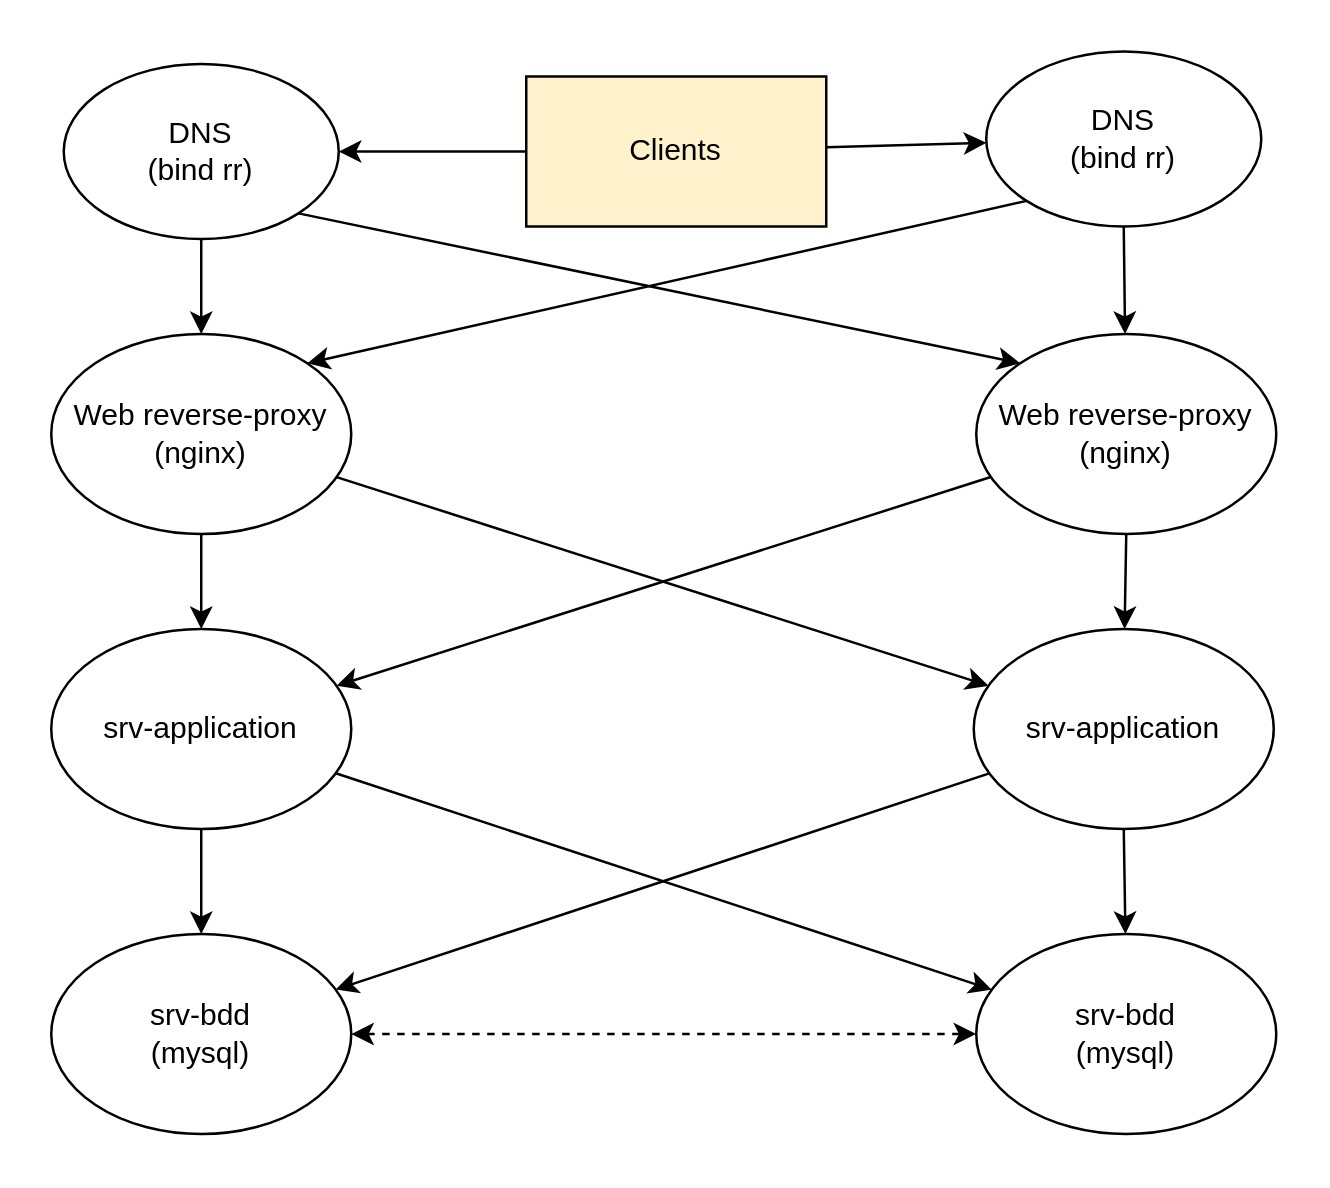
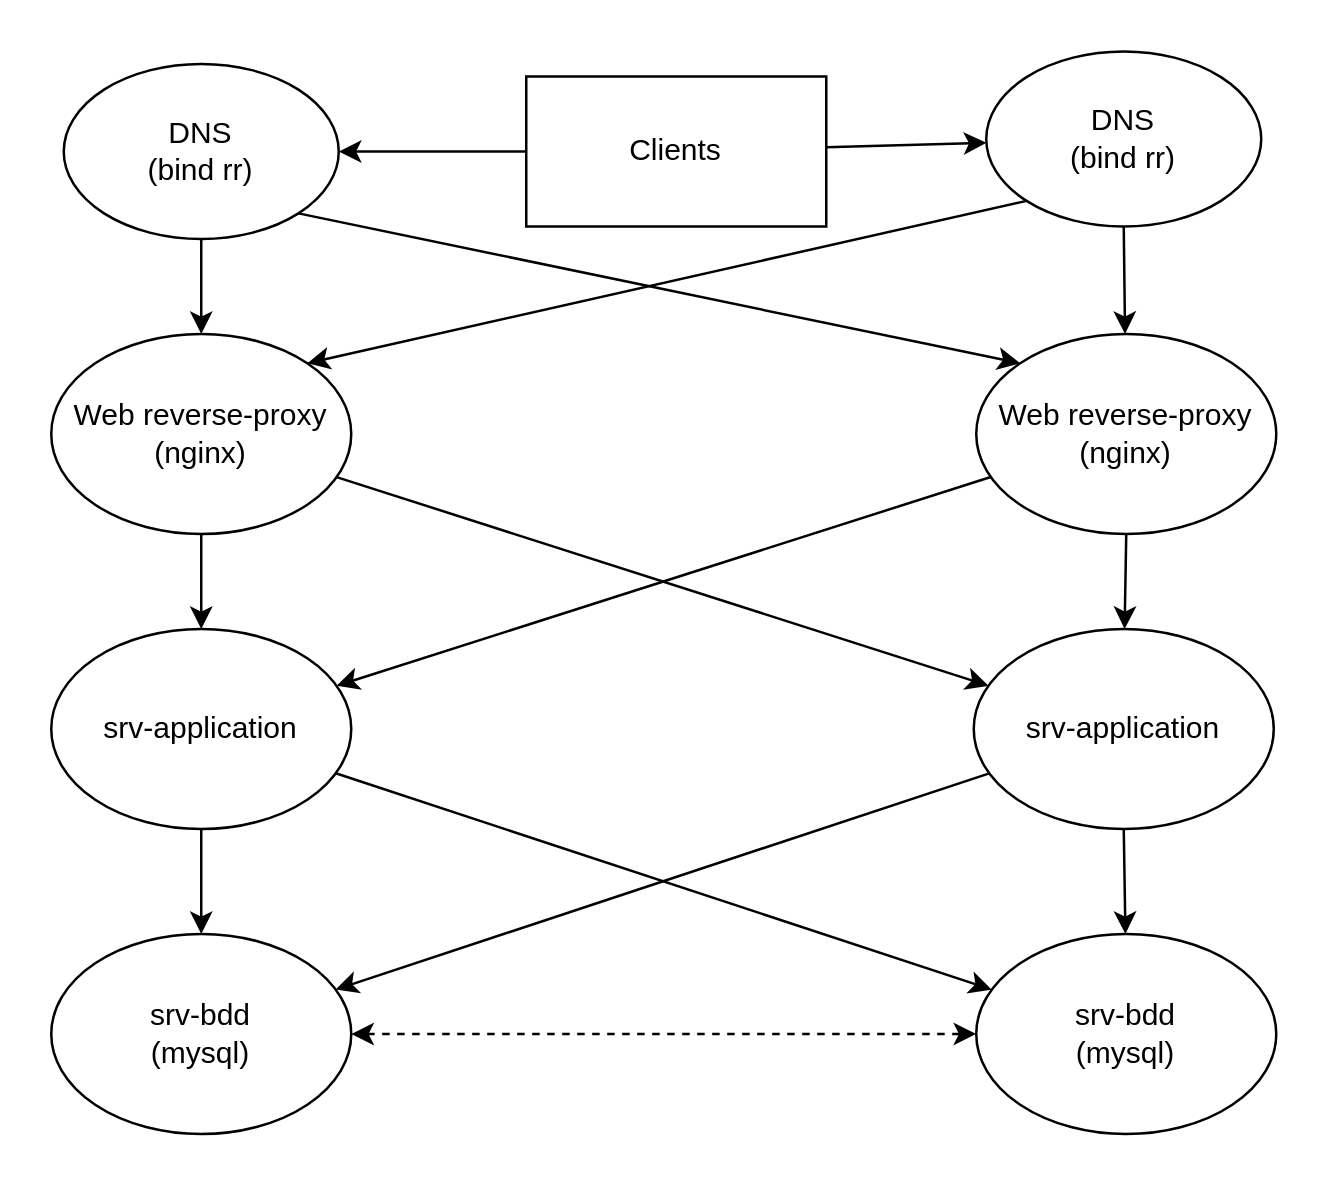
node "Clients": fillcolor #fff2cc -> #ffffff
